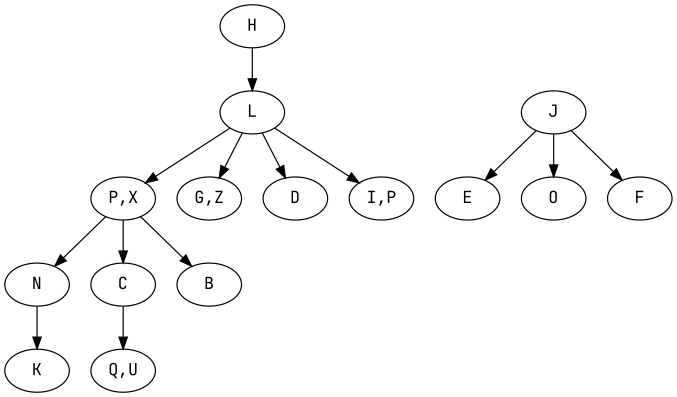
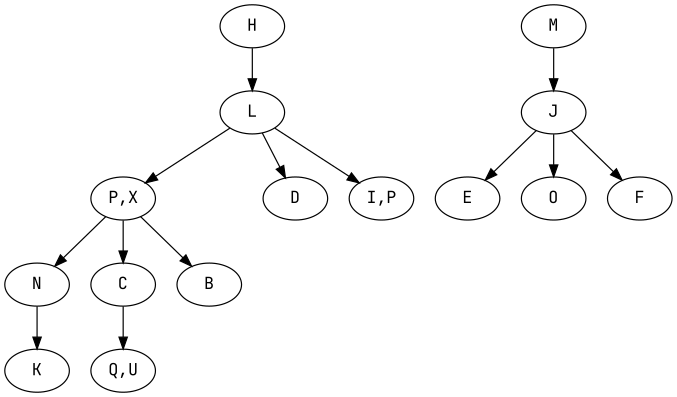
node "M": added
node "G,Z": removed
